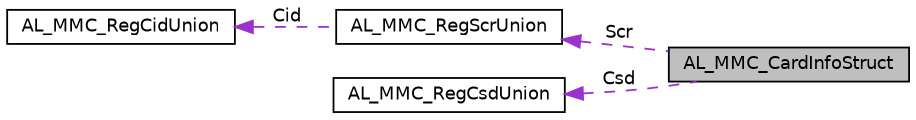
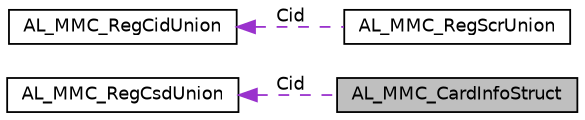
edge "AL_MMC_CardInfoStruct" -> "AL_MMC_RegScrUnion": removed, label "Scr"
edge "AL_MMC_CardInfoStruct" -> "AL_MMC_RegCsdUnion": label " Csd" -> " Cid"
